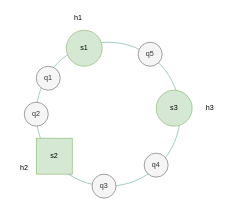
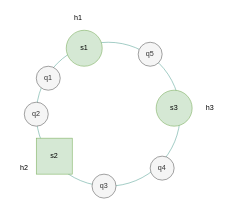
node "q4": moved (156, 165) -> (162, 168)
